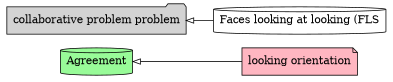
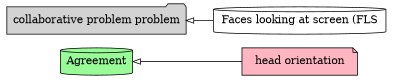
node "Faces looking at looking (FLS": label "Faces looking at looking (FLS" -> "Faces looking at screen (FLS"
node "looking orientation": label "looking orientation" -> "head orientation"
